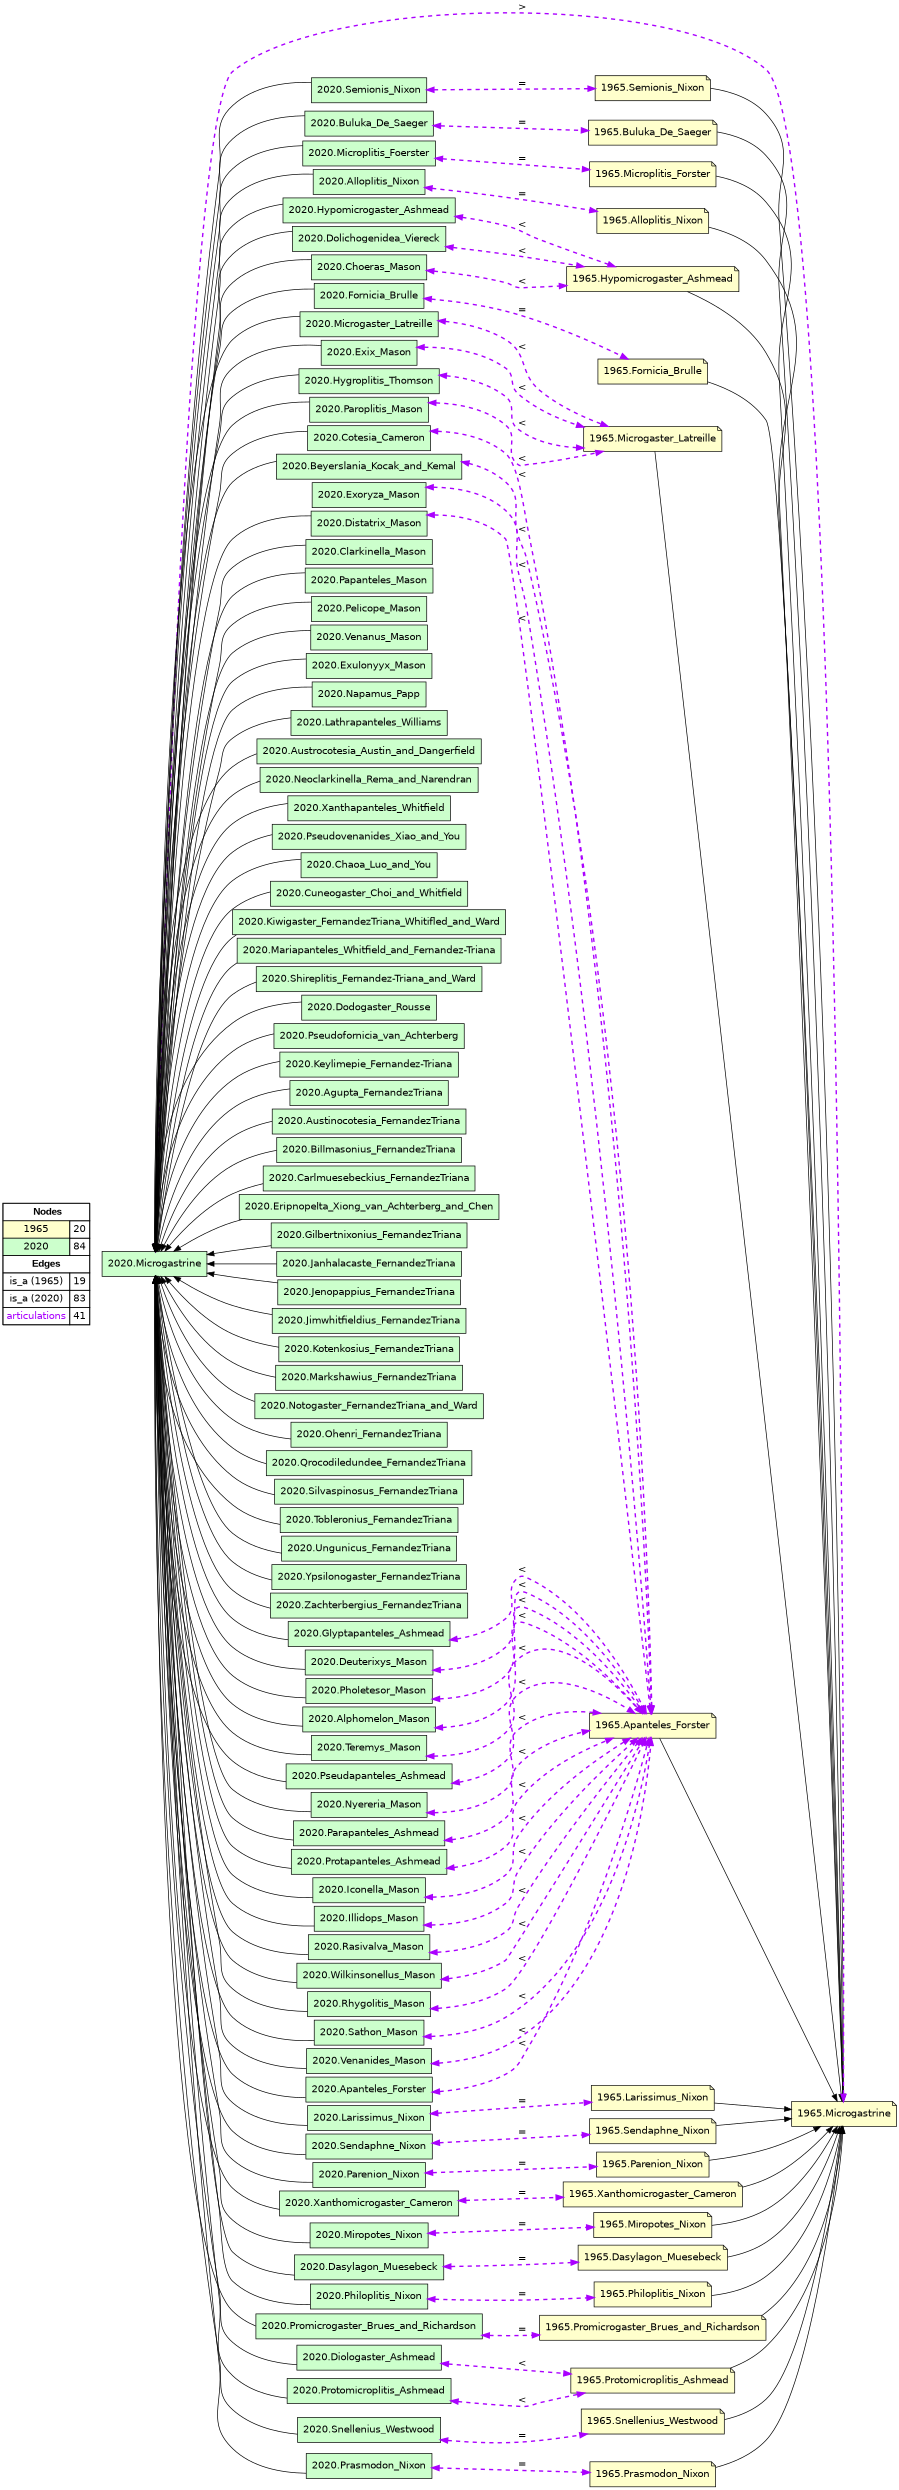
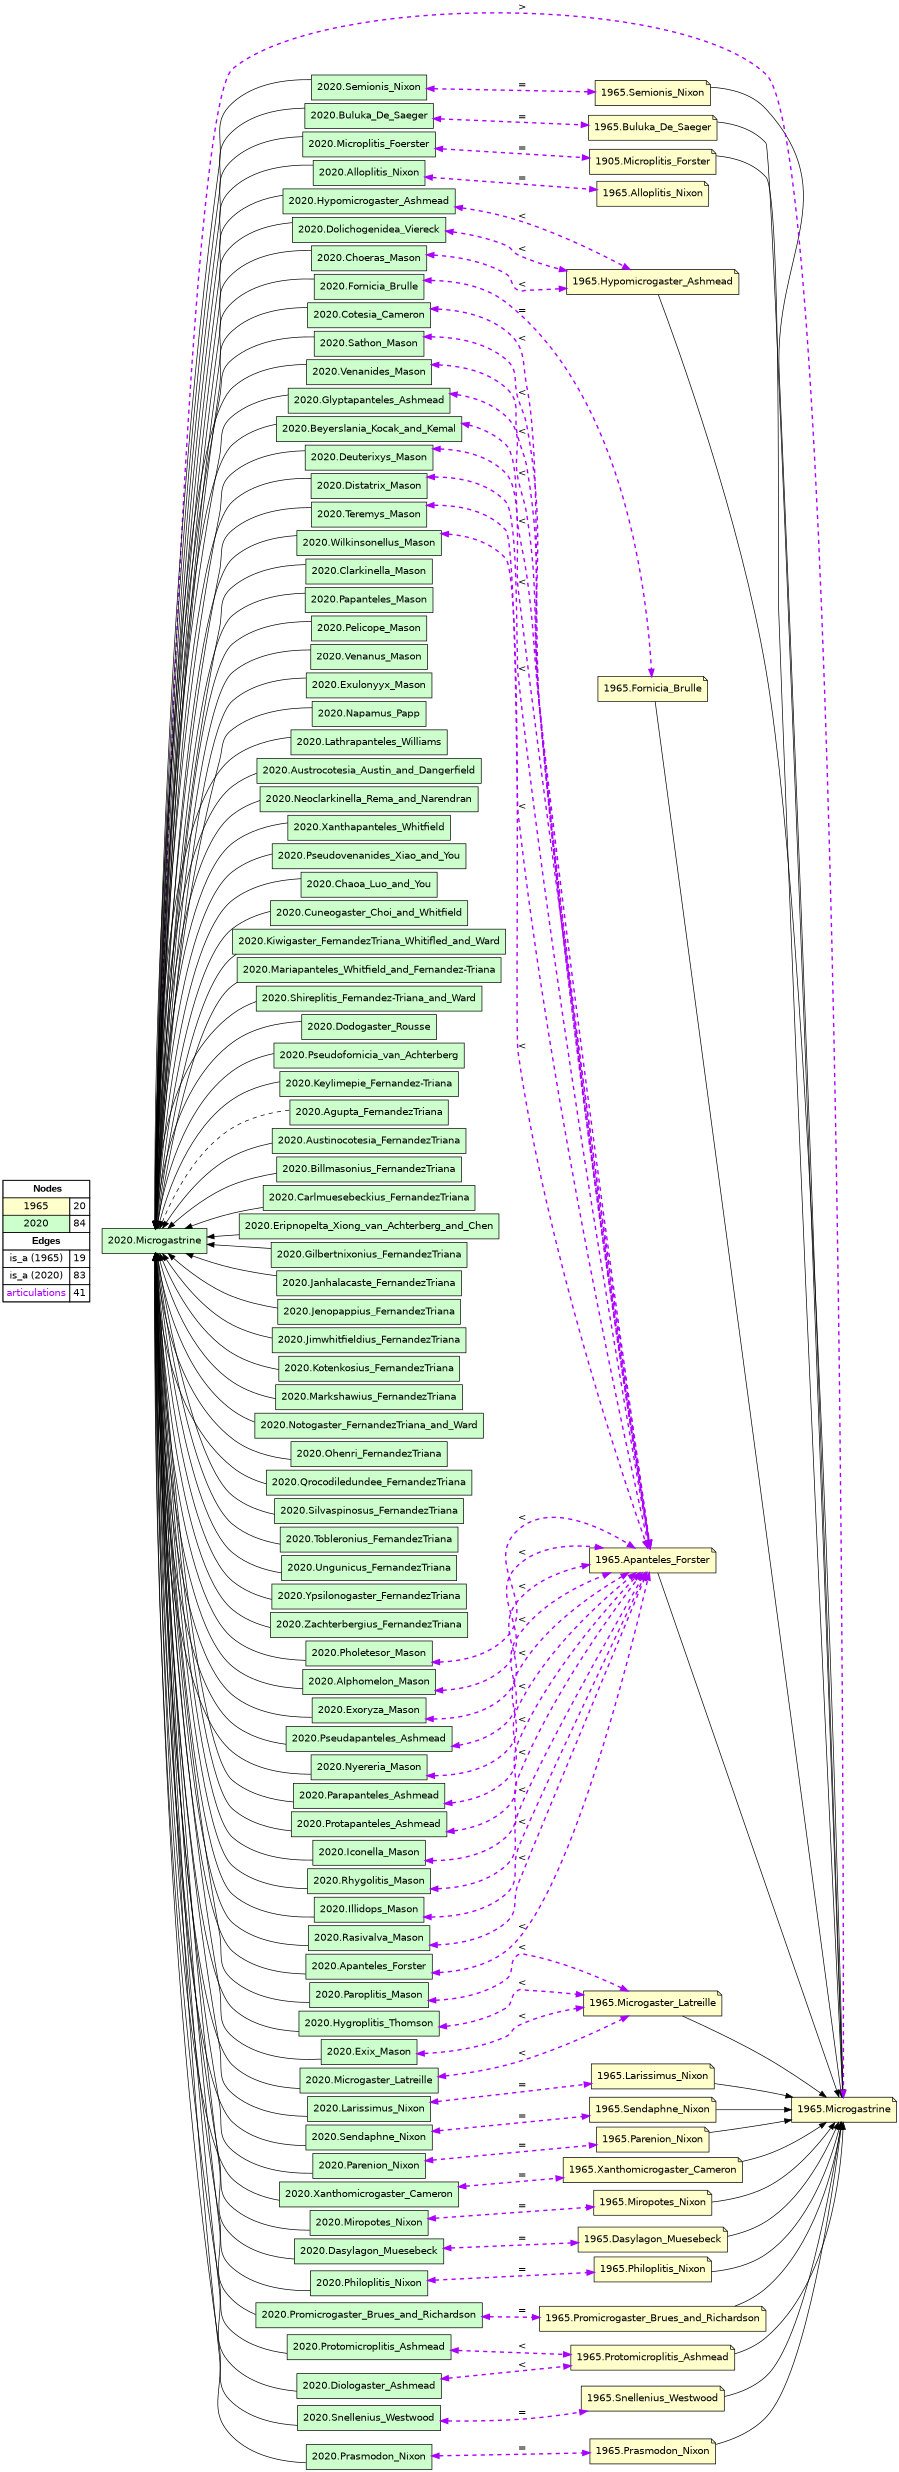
node "1965.Microplitis_Forster": label "1965.Microplitis_Forster" -> "1905.Microplitis_Forster"
edge "1965.Alloplitis_Nixon" -> "1965.Microgastrine": removed
edge "2020.Agupta_FernandezTriana" -> "2020.Microgastrine": style solid -> dashed
edge "2020.Exoryza_Mason" -> "2020.Microgastrine": added
